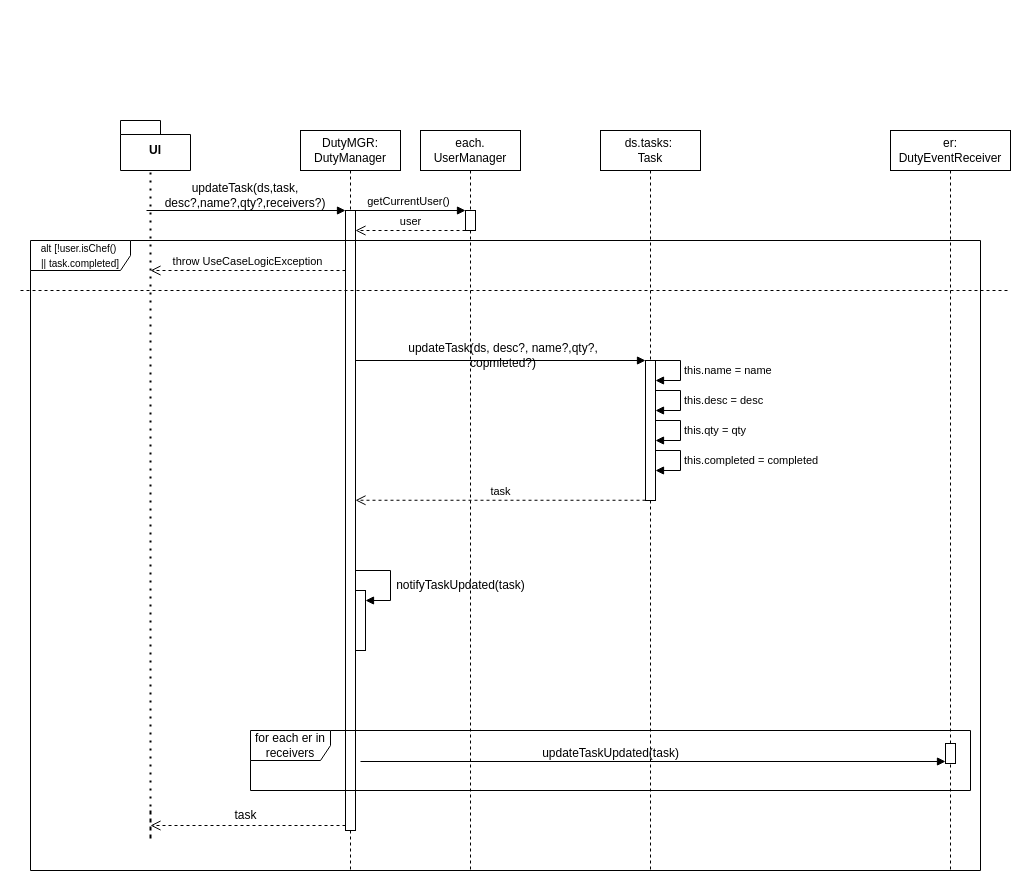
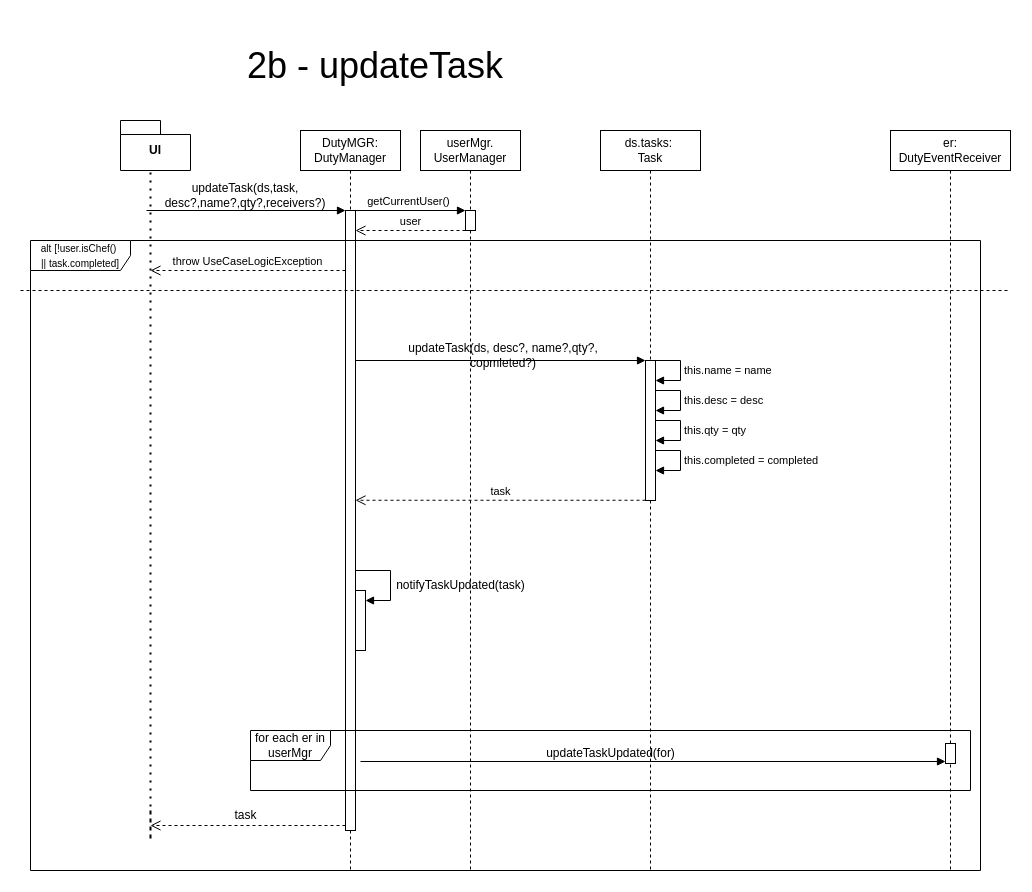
node "2b - updateTask": added
node "each. UserManager": label "each. UserManager" -> "userMgr. UserManager"
node "for each er in receivers": label "for each er in receivers" -> "for each er in userMgr"
node "updateTaskUpdated(task)": label "updateTaskUpdated(task)" -> "updateTaskUpdated(for)"
